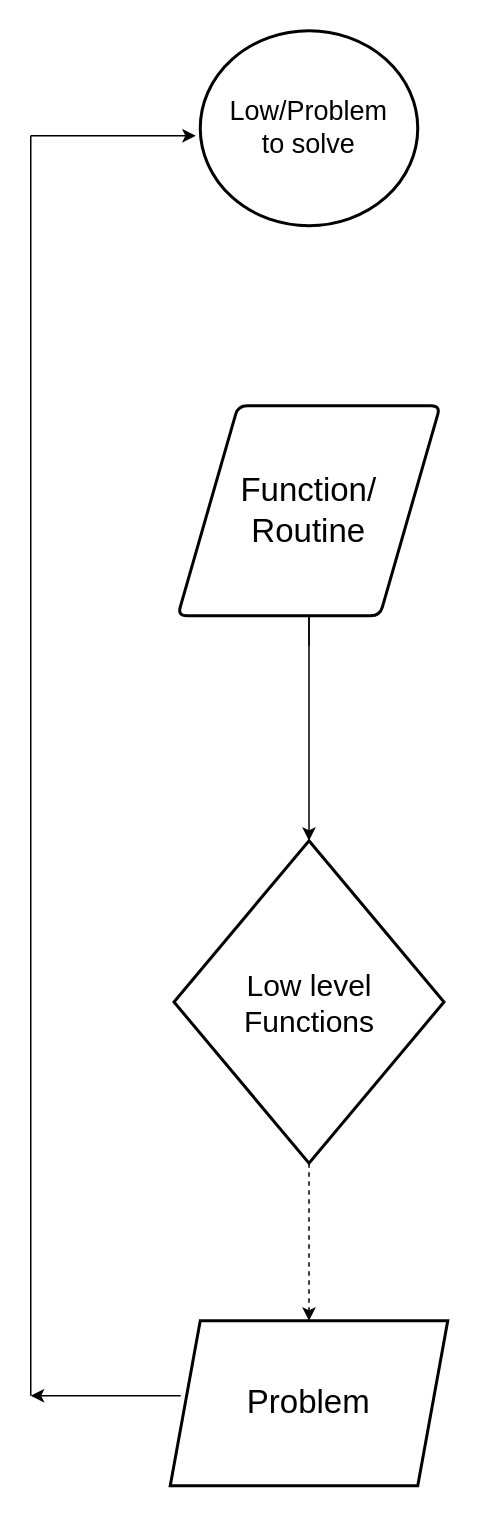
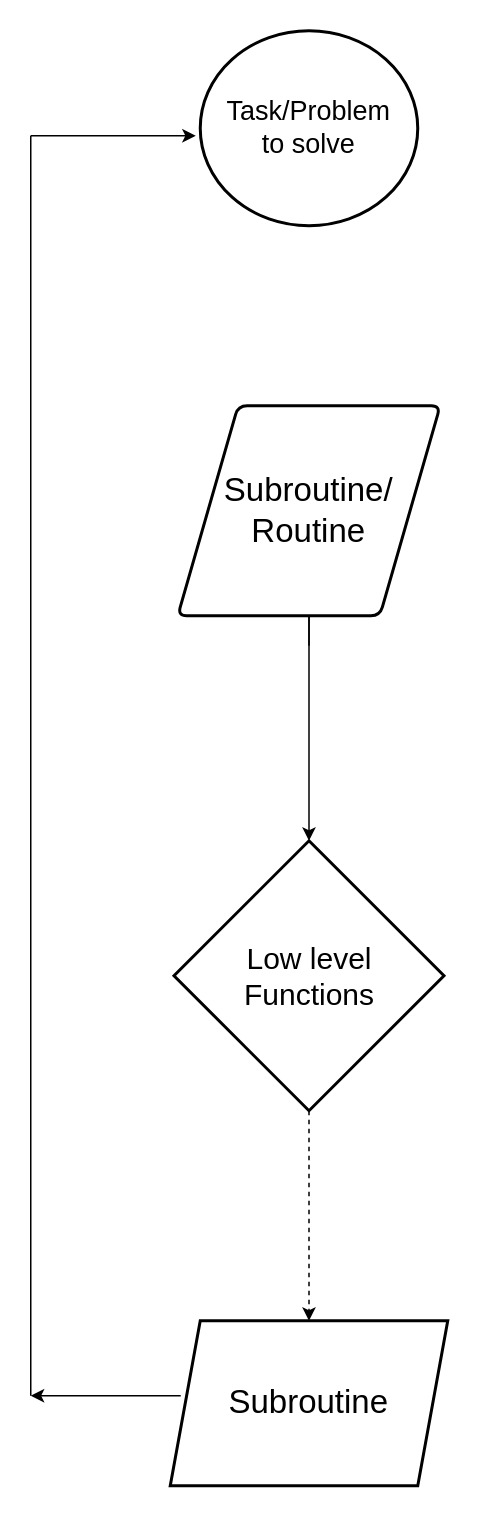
node "Low/Problem to solve": label "Low/Problem to solve" -> "Task/Problem to solve"
node "Function/ Routine": label "Function/ Routine" -> "Subroutine/ Routine"
node "Low level Functions": size 270x323 -> 270x270
node "Problem": label "Problem" -> "Subroutine"
